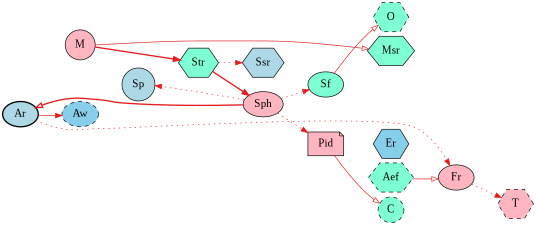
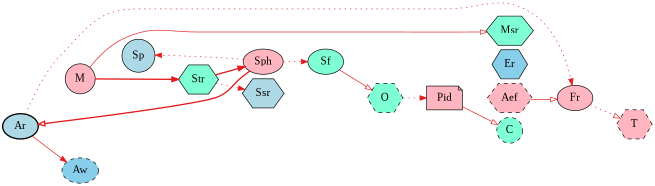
edge "Sph" -> "Pid": now "O" -> "Pid"
node "Aef": fillcolor aquamarine -> lightpink
edge "Fr" -> "T": arrowhead normal -> onormal
